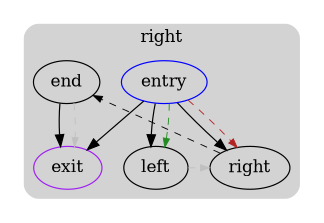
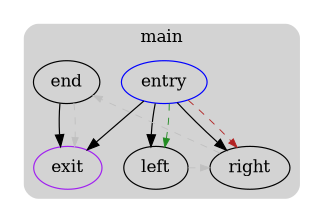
cluster "right": label "right" -> "main"
edge "right" -> "end": color black -> gray
